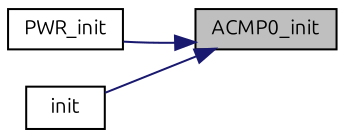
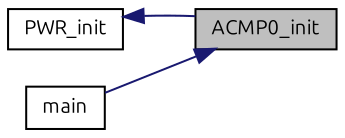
edge "PWR_init" -> "ACMP0_init": reversed
node "init": label "init" -> "main"
